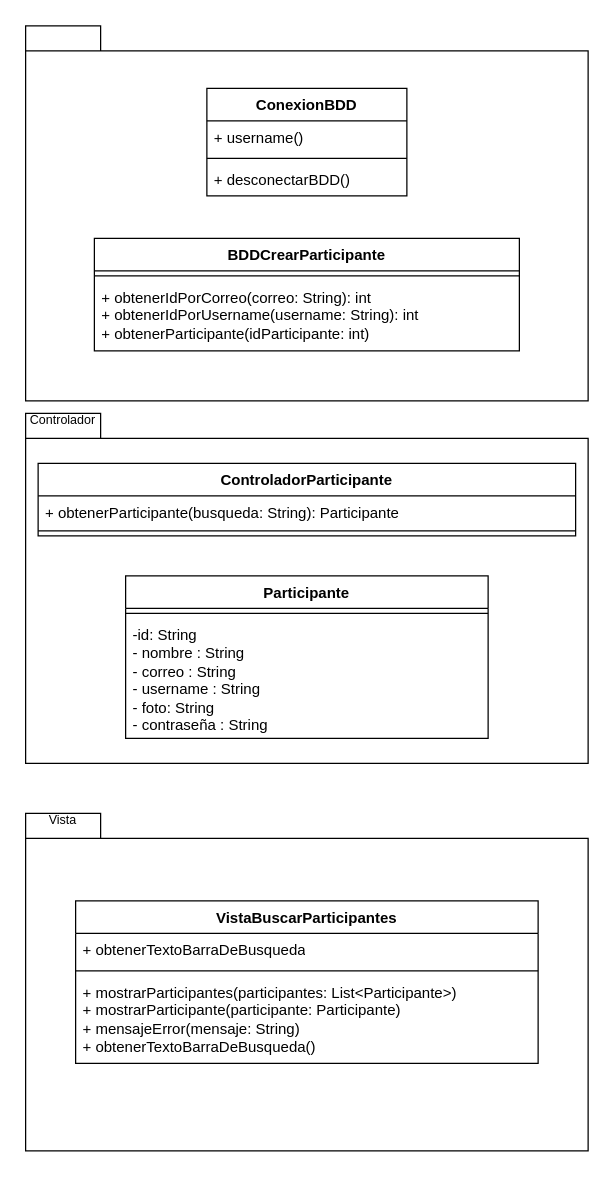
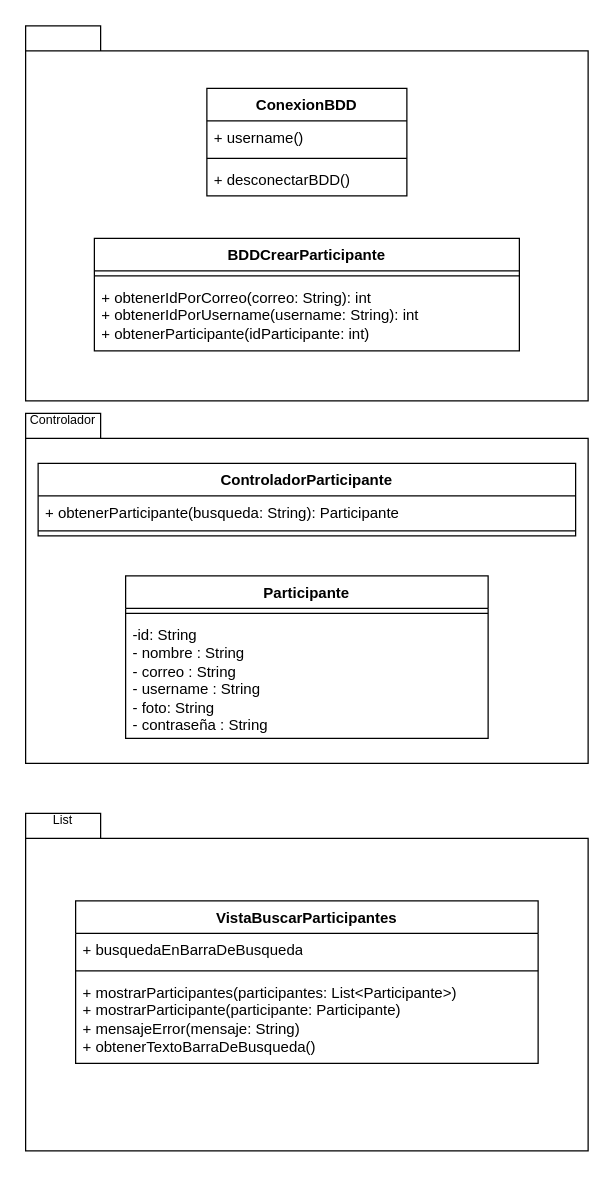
node "Vista": label "Vista" -> "List"
node "+ obtenerTextoBarraDeBusqueda": label "+ obtenerTextoBarraDeBusqueda" -> "+ busquedaEnBarraDeBusqueda"
